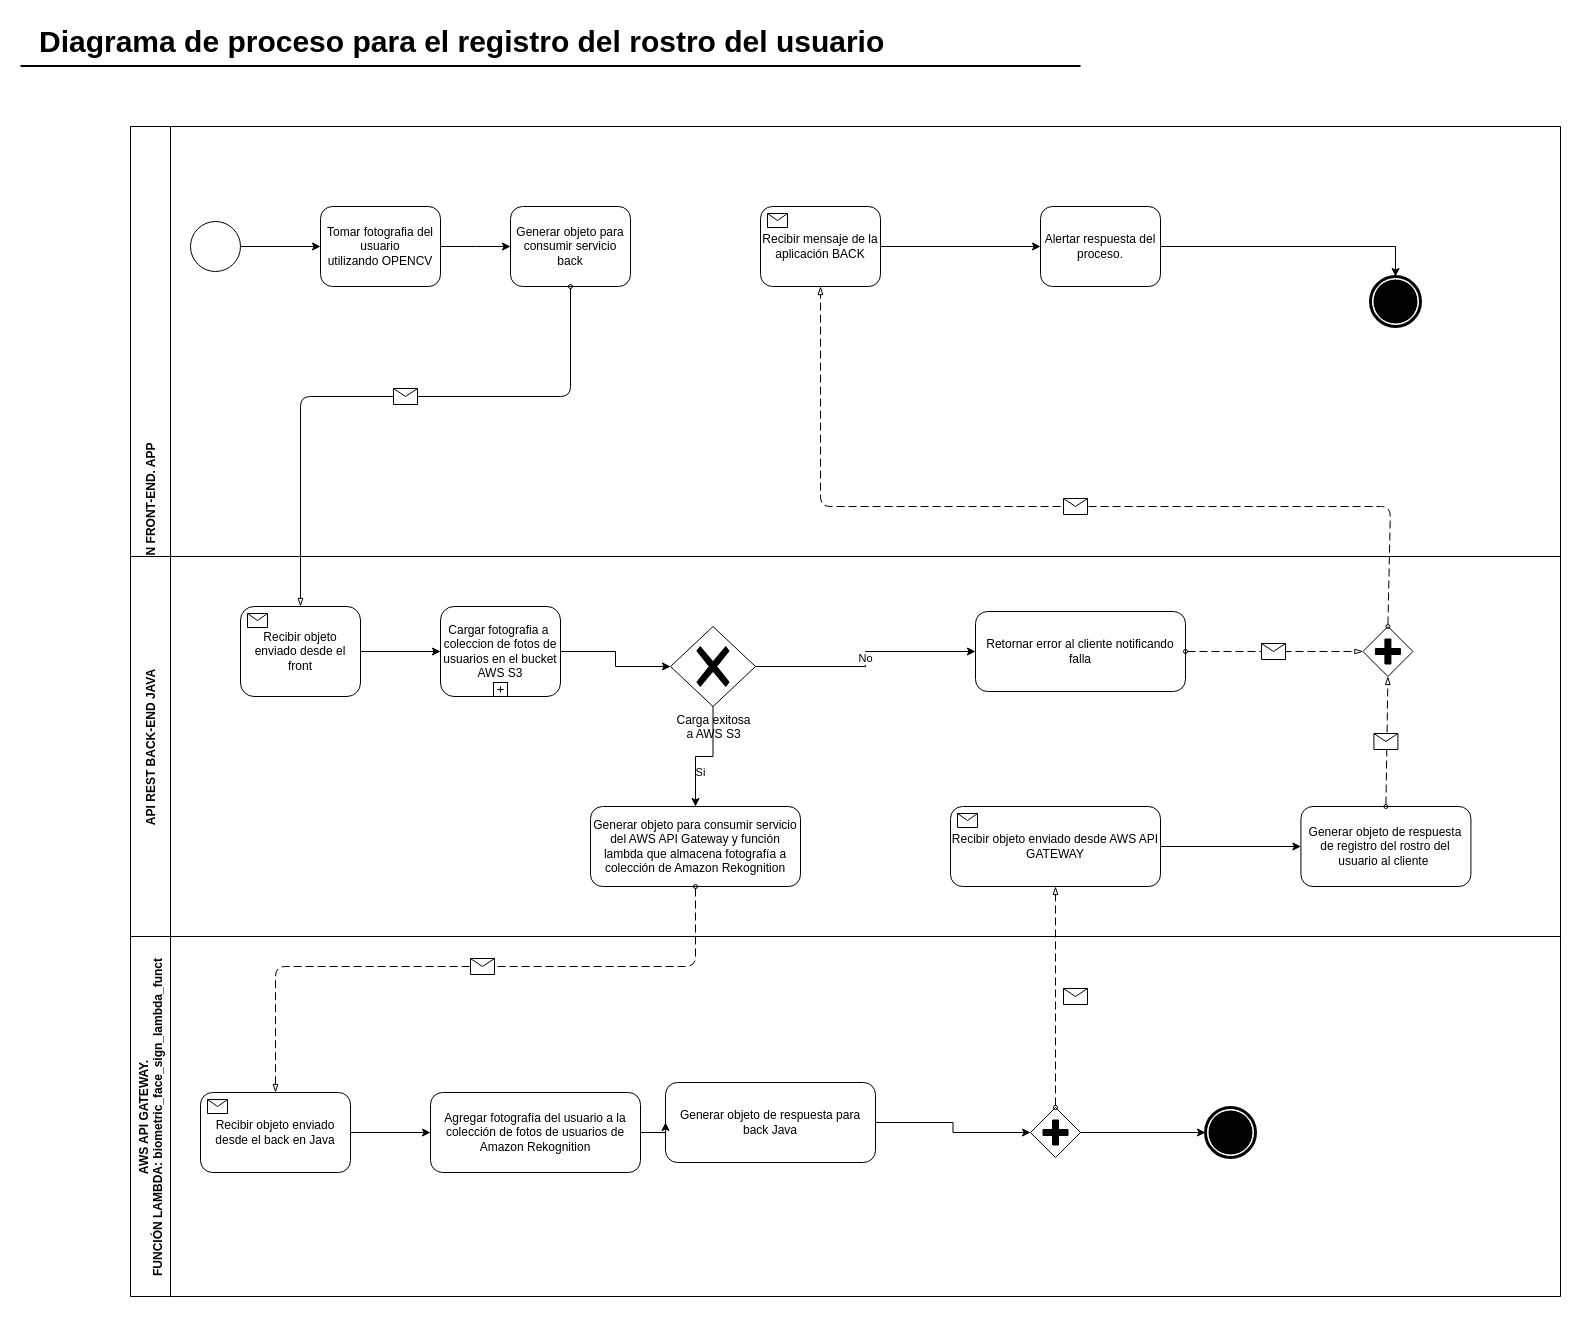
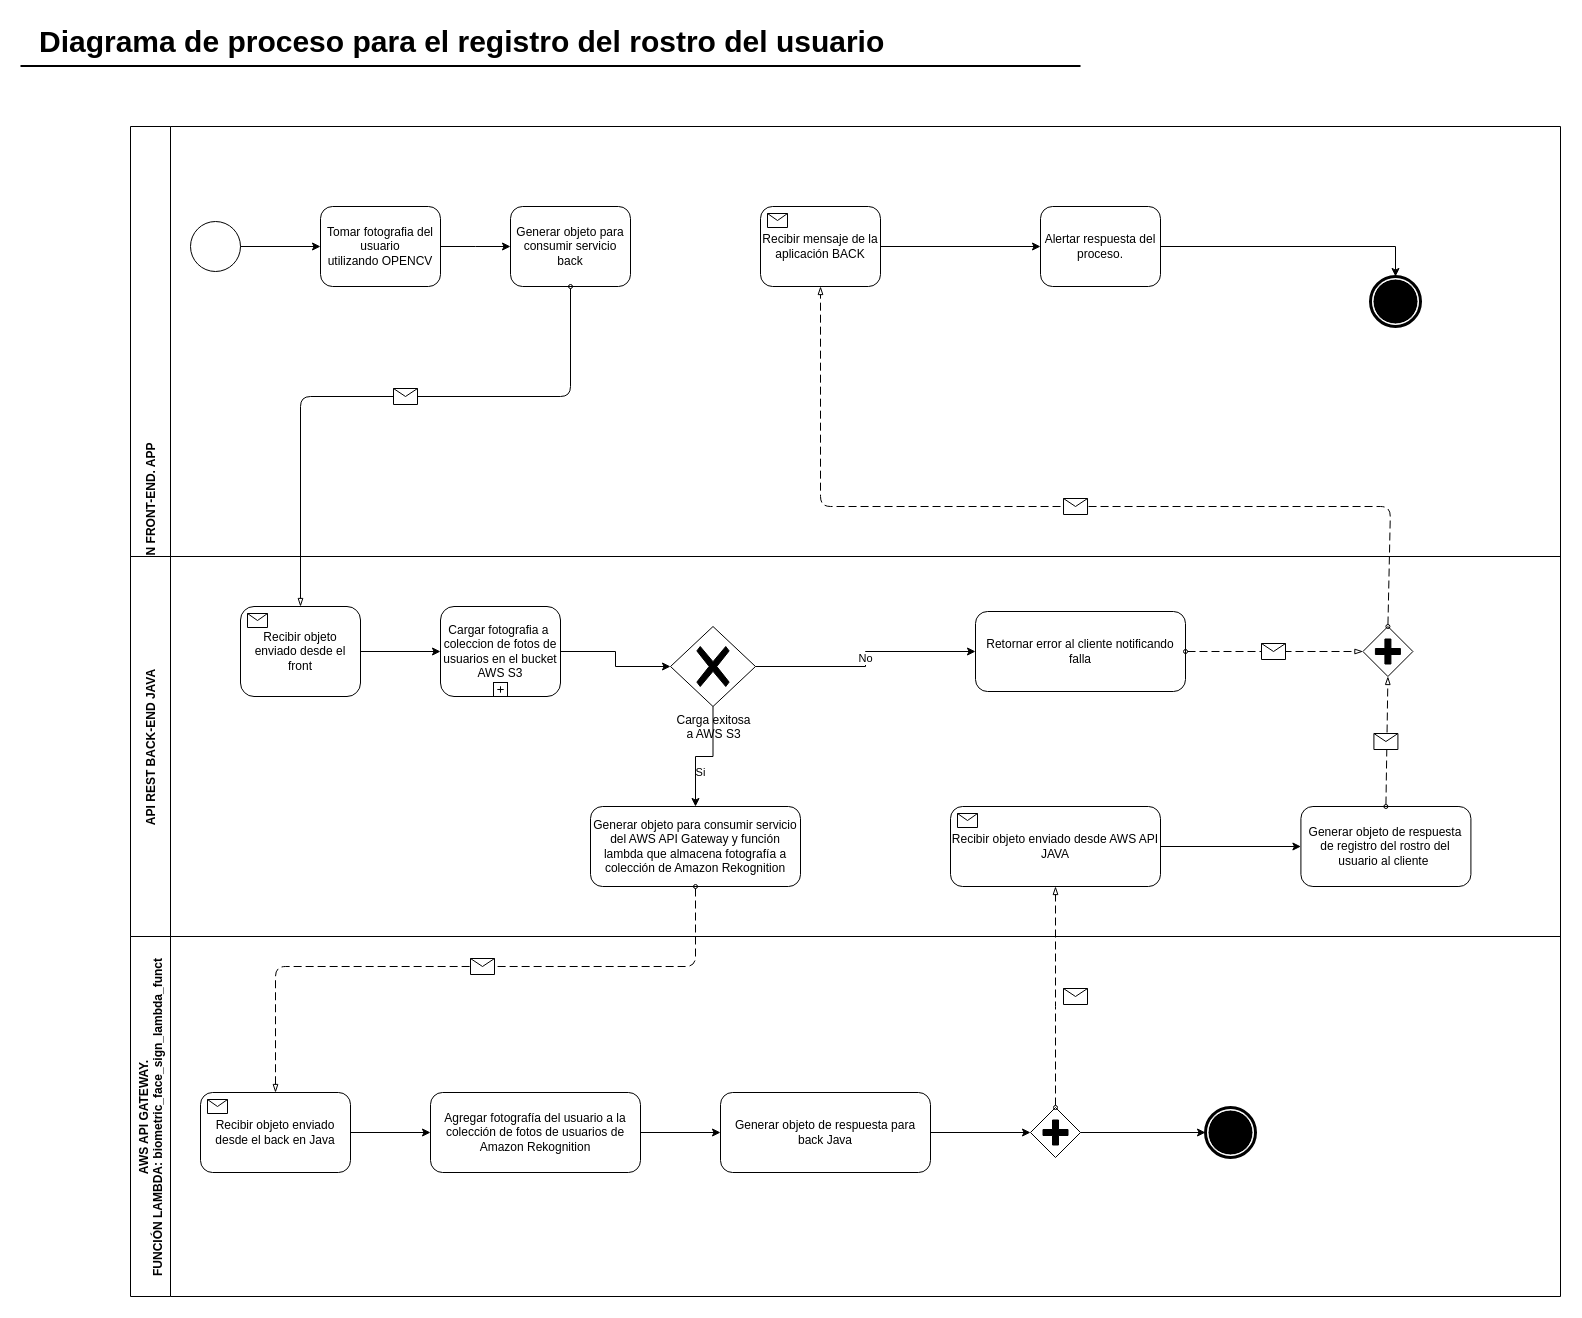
node "Recibir objeto enviado desde AWS API GATEWAY": label "Recibir objeto enviado desde AWS API GATEWAY" -> "Recibir objeto enviado desde AWS API JAVA"
node "Generar objeto de respuesta para back Java": moved (771, 1123) -> (826, 1133)
